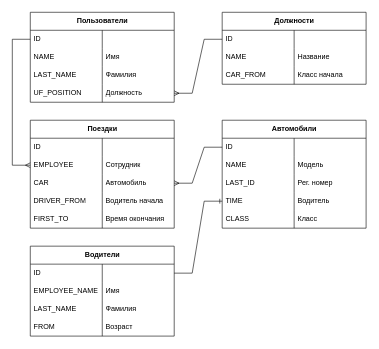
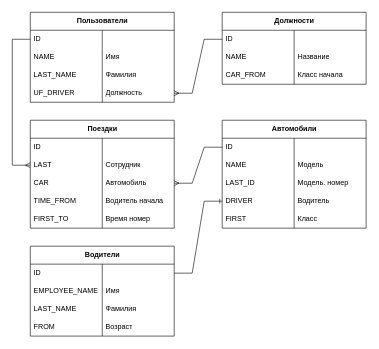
node "UF_POSITION": label "UF_POSITION" -> "UF_DRIVER"
node "EMPLOYEE": label "EMPLOYEE" -> "LAST"
node "Рег. номер": label "Рег. номер" -> "Модель. номер"
node "DRIVER_FROM": label "DRIVER_FROM" -> "TIME_FROM"
node "TIME": label "TIME" -> "DRIVER"
node "Время окончания": label "Время окончания" -> "Время номер"
node "CLASS": label "CLASS" -> "FIRST"
